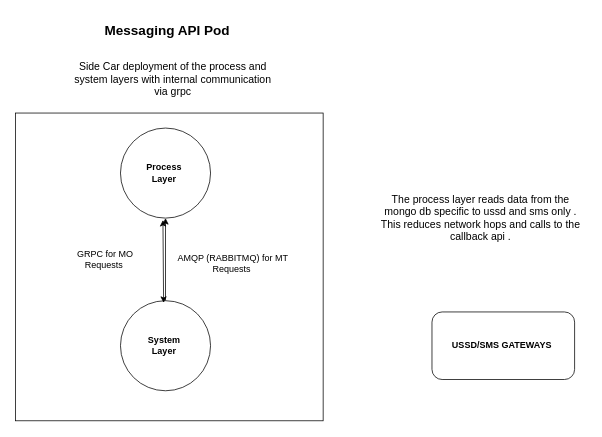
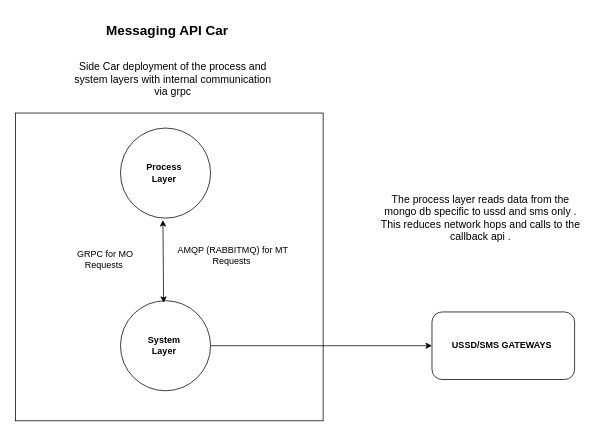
node "Messaging API Pod": label "Messaging API Pod" -> "Messaging API Car"
edge "System Layer" -> "Process Layer": now "System Layer" -> "USSD/SMS GATEWAYS"
node "AMQP (RABBITMQ) for MT Requests": moved (233, 263) -> (233, 255)
